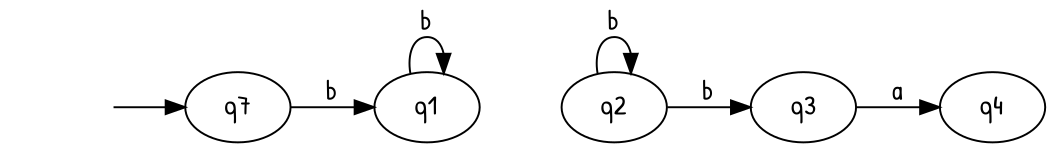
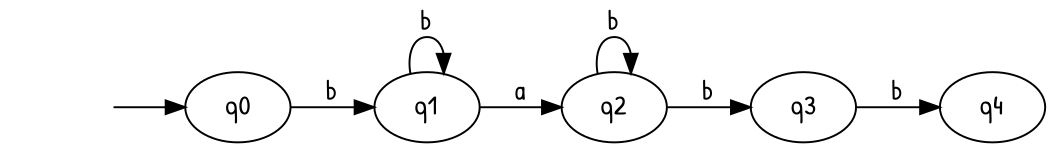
edge "q3" -> "q4": label "a" -> "b"
node "q7": label "q7" -> "q0"
edge "q1" -> "q2": added, label "a"
